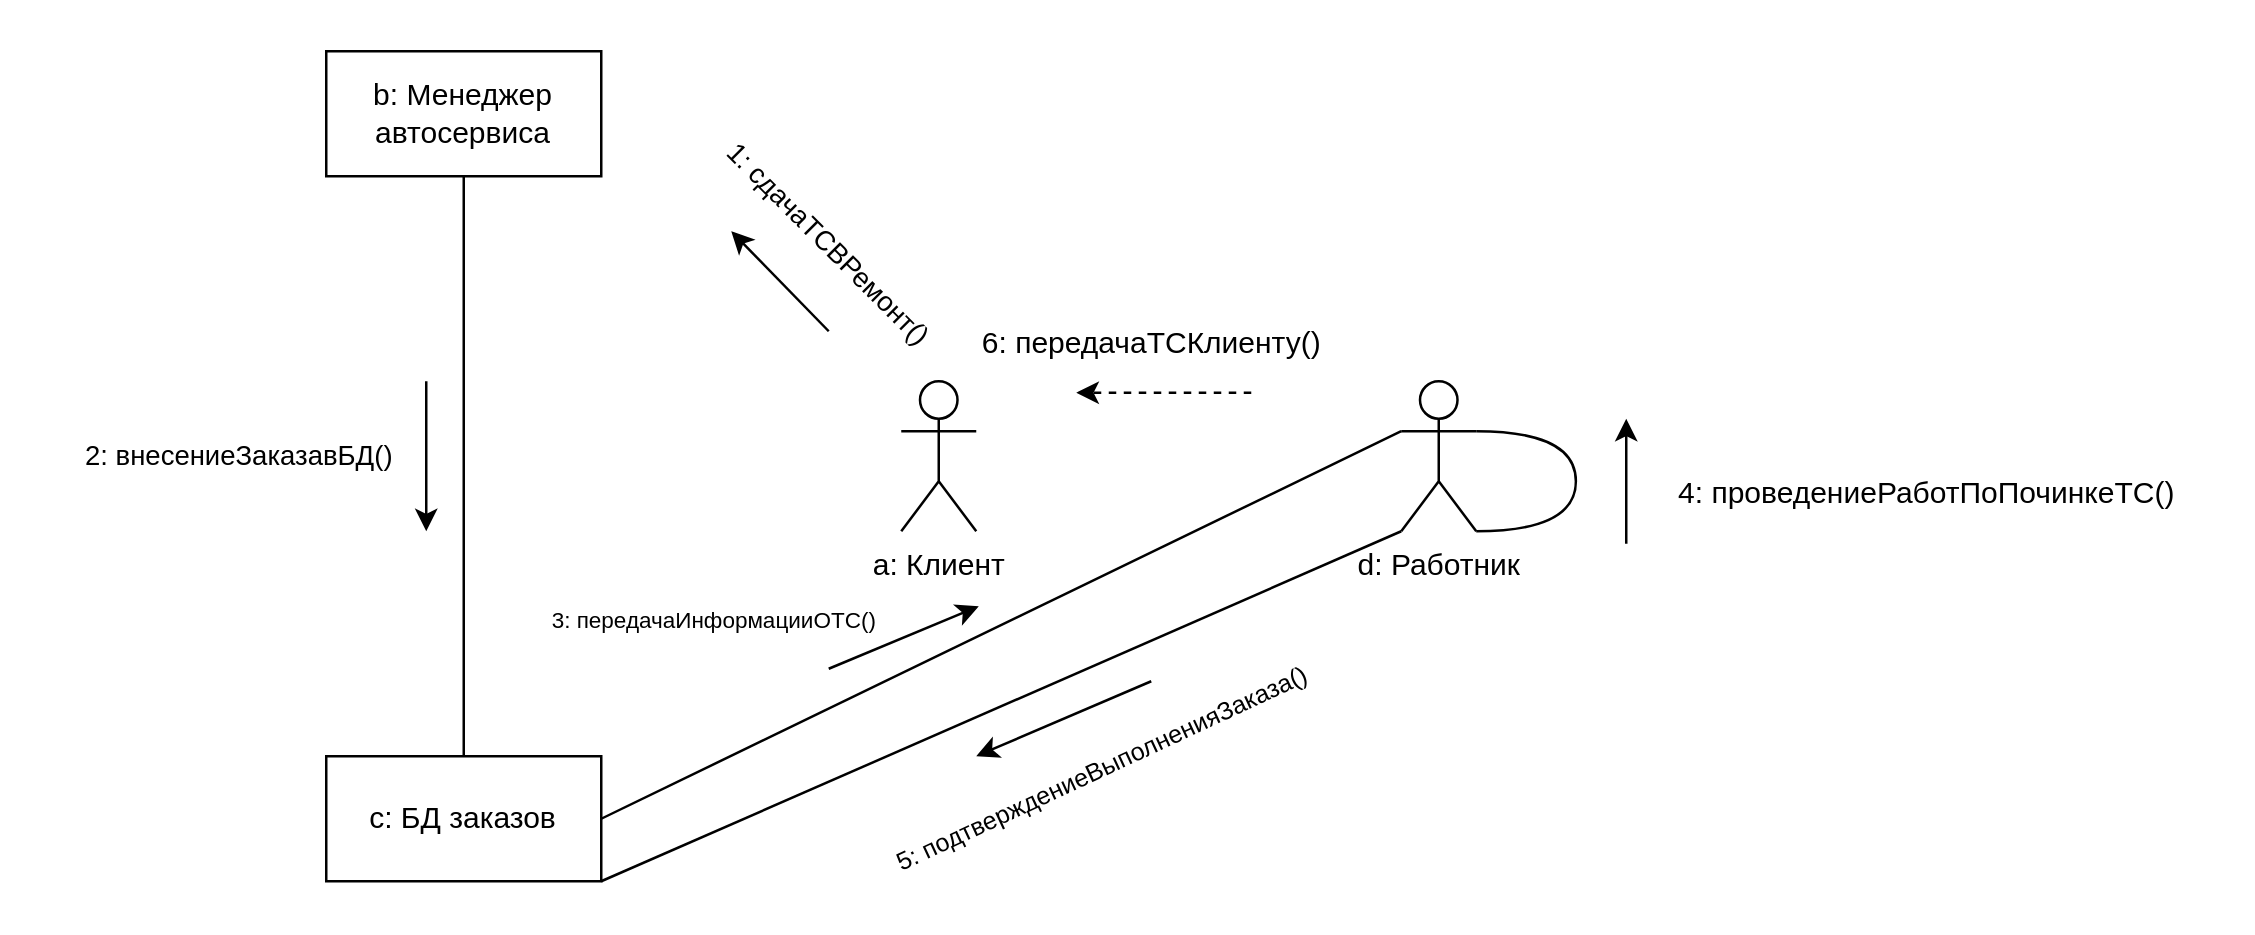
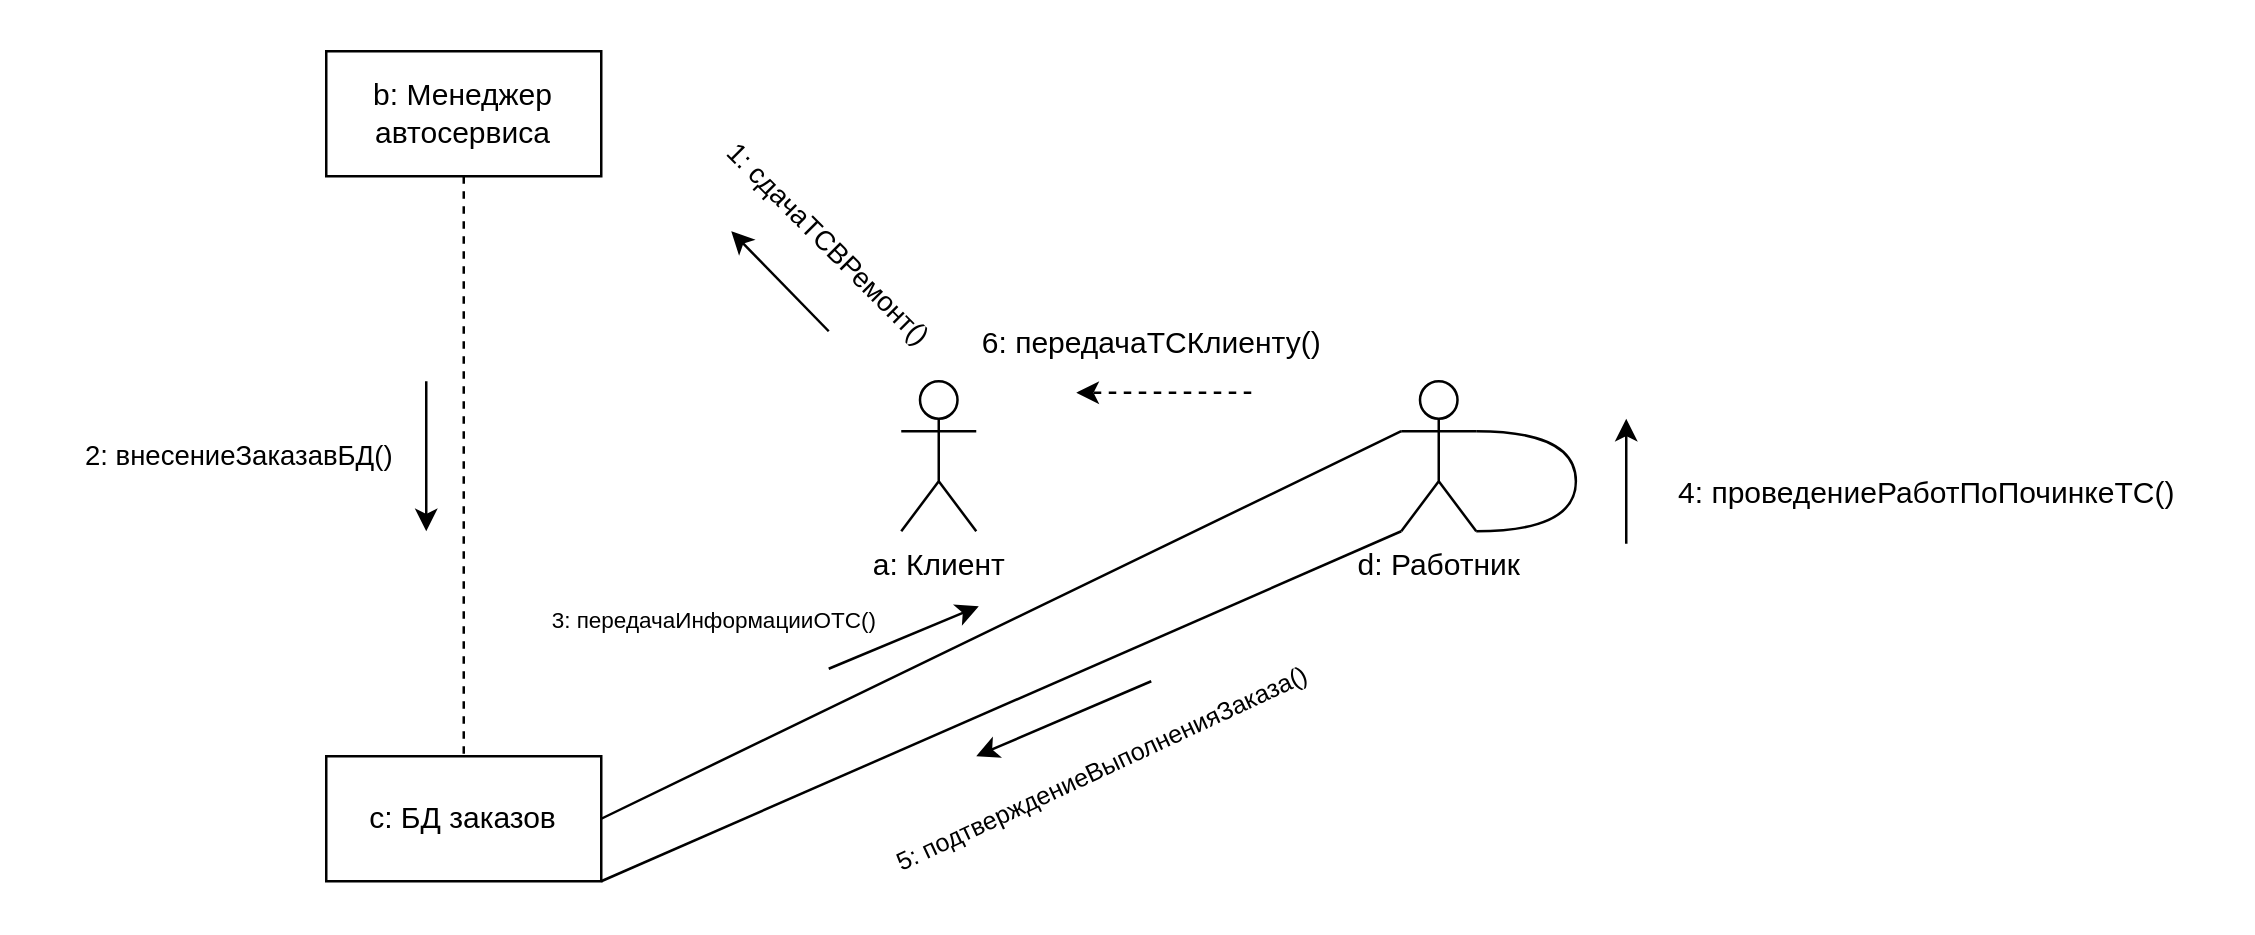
edge "b: Менеджер автосервиса" -- "c: БД заказов": style solid -> dashed
